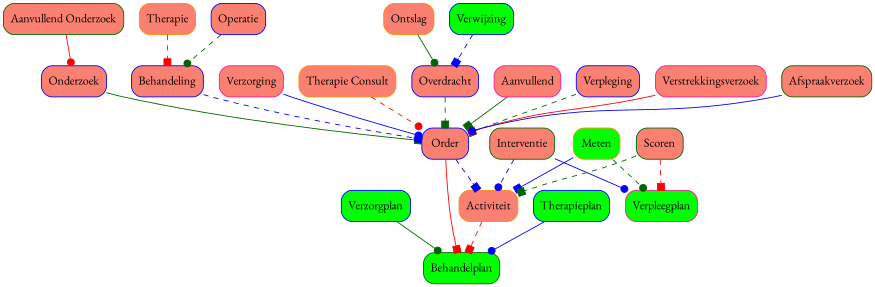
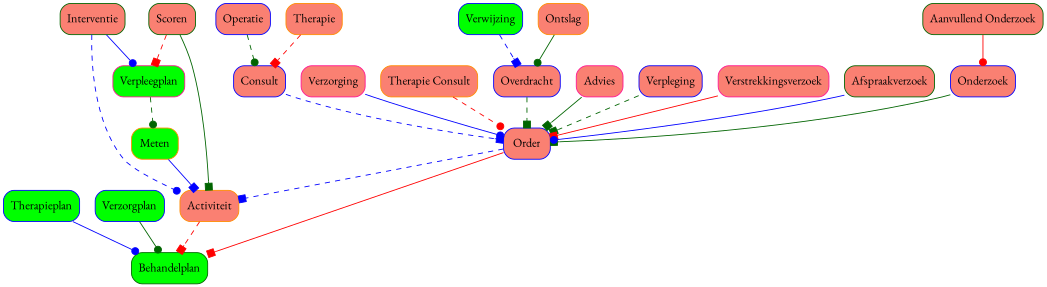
node "Behandeling": label "Behandeling" -> "Consult"
node "Aanvullend": label "Aanvullend" -> "Advies"
edge "Meten" -> "Verpleegplan": reversed
edge "Scoren" -> "Activiteit": style dashed -> solid
